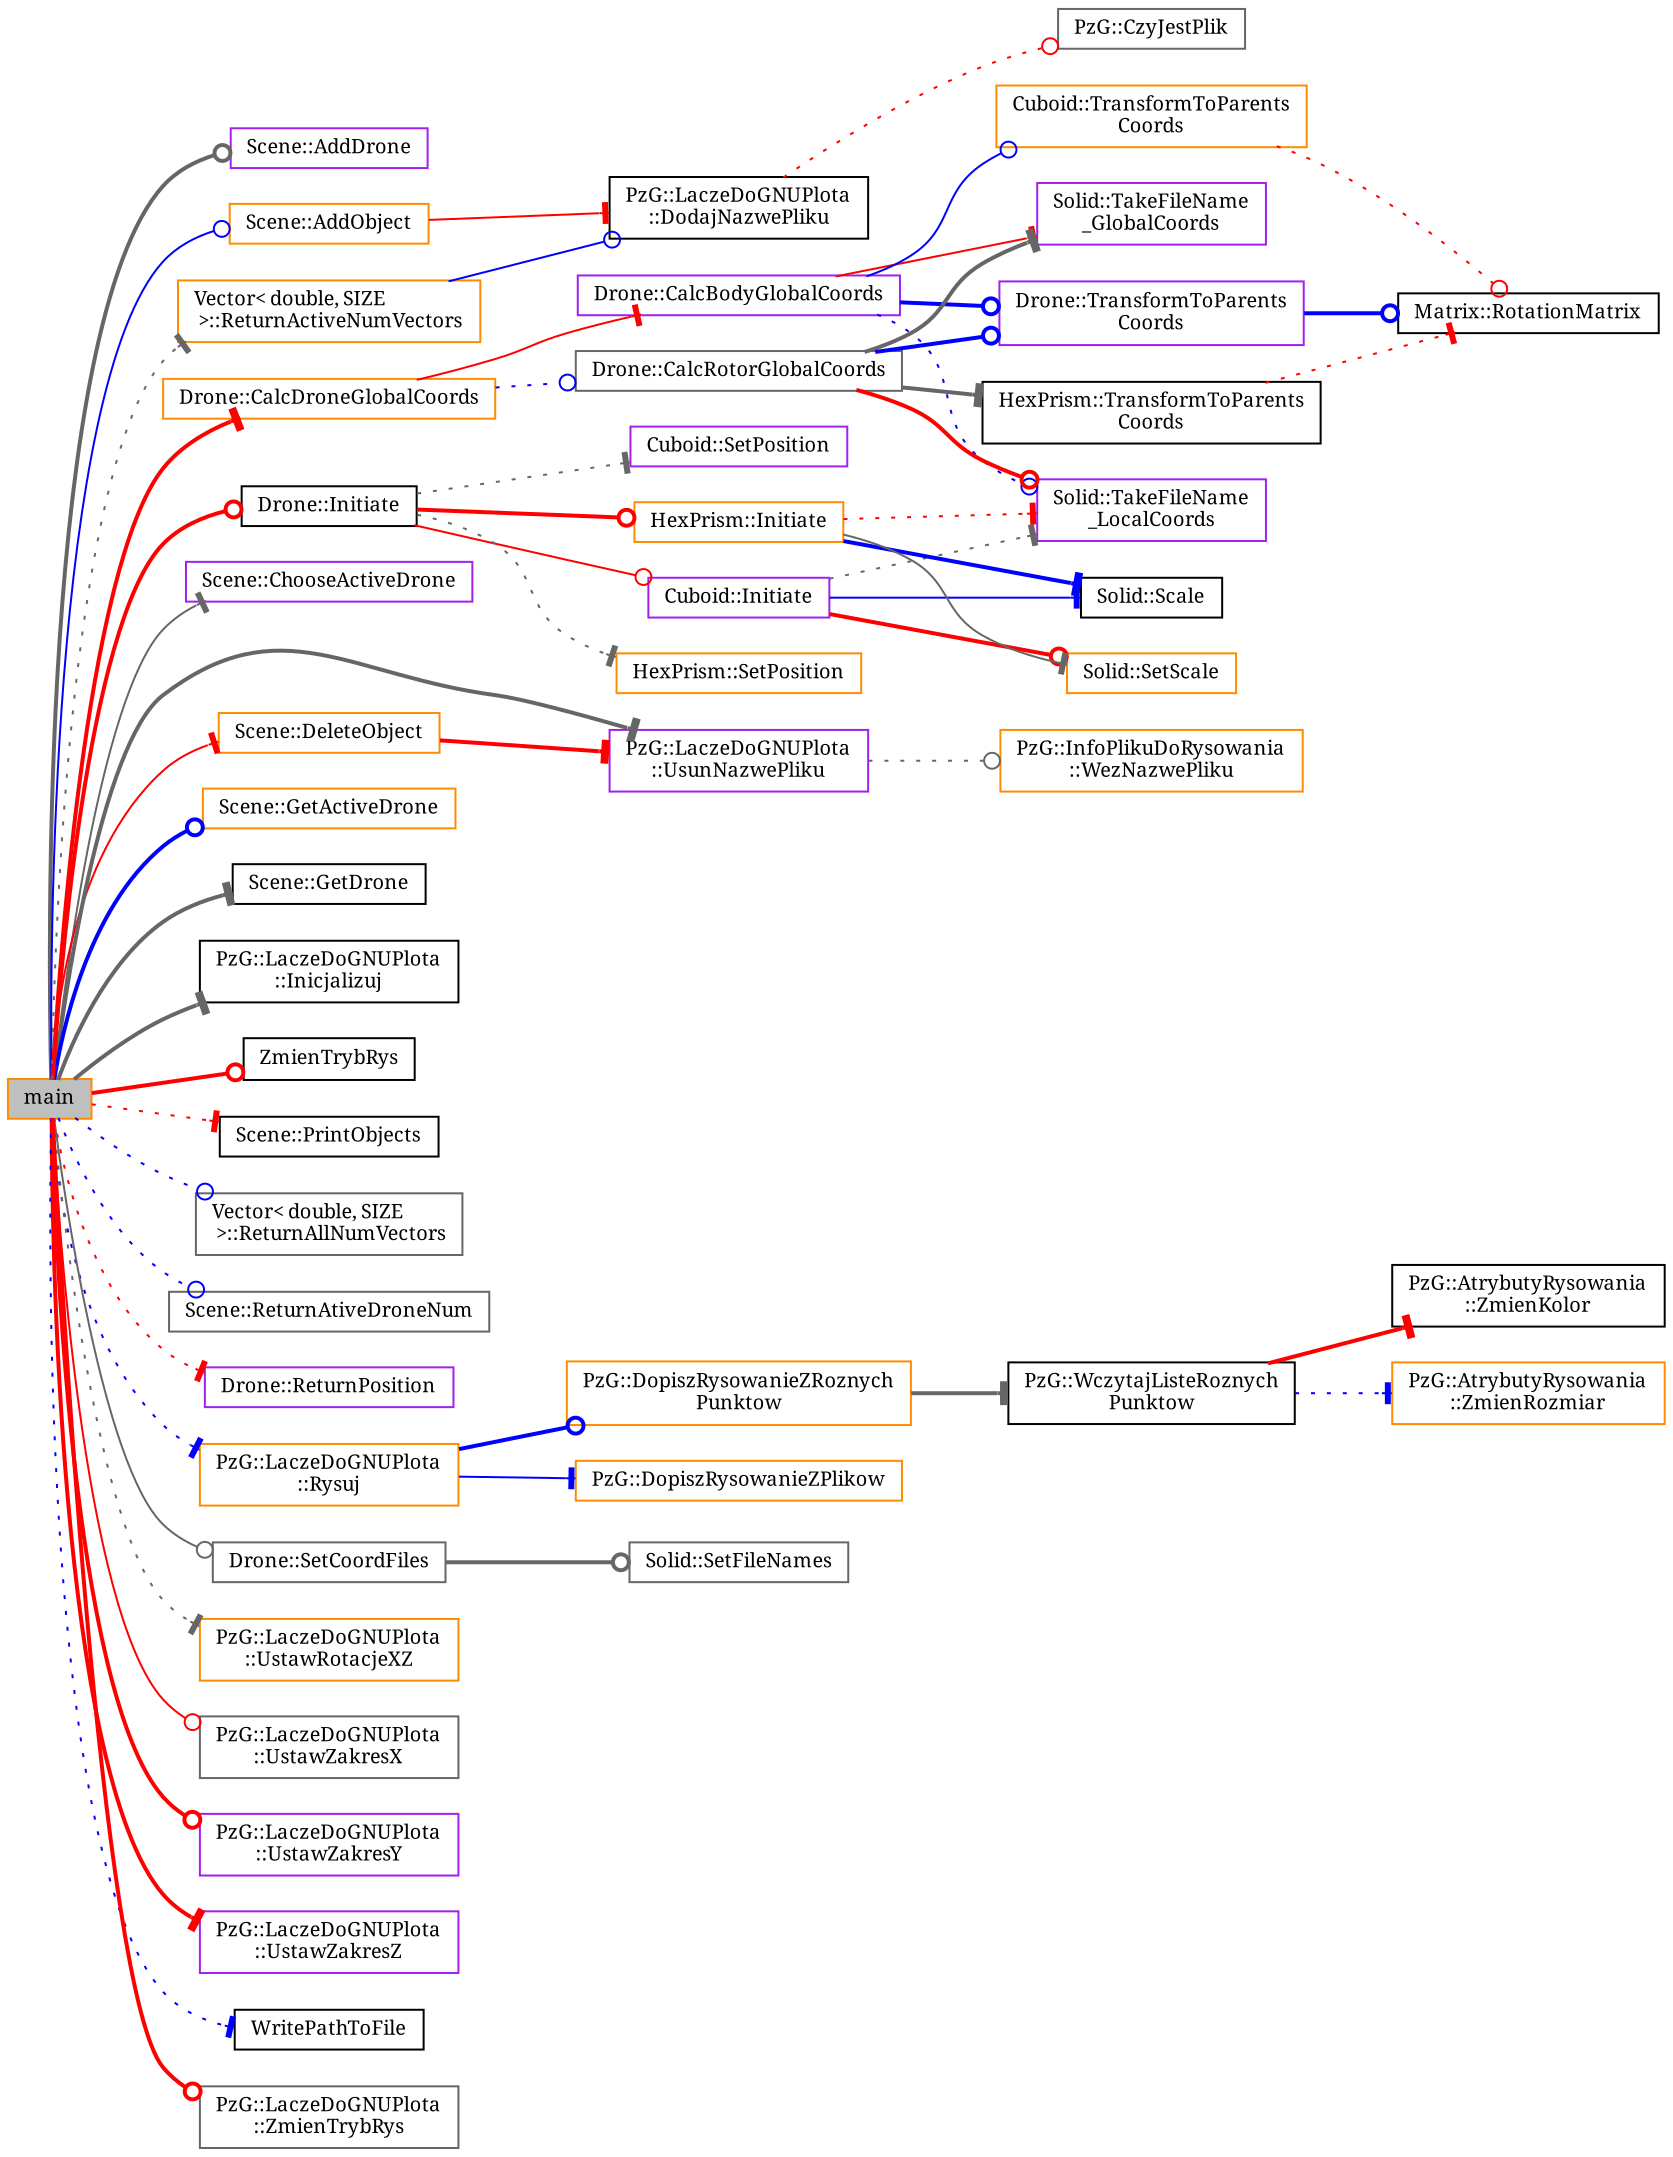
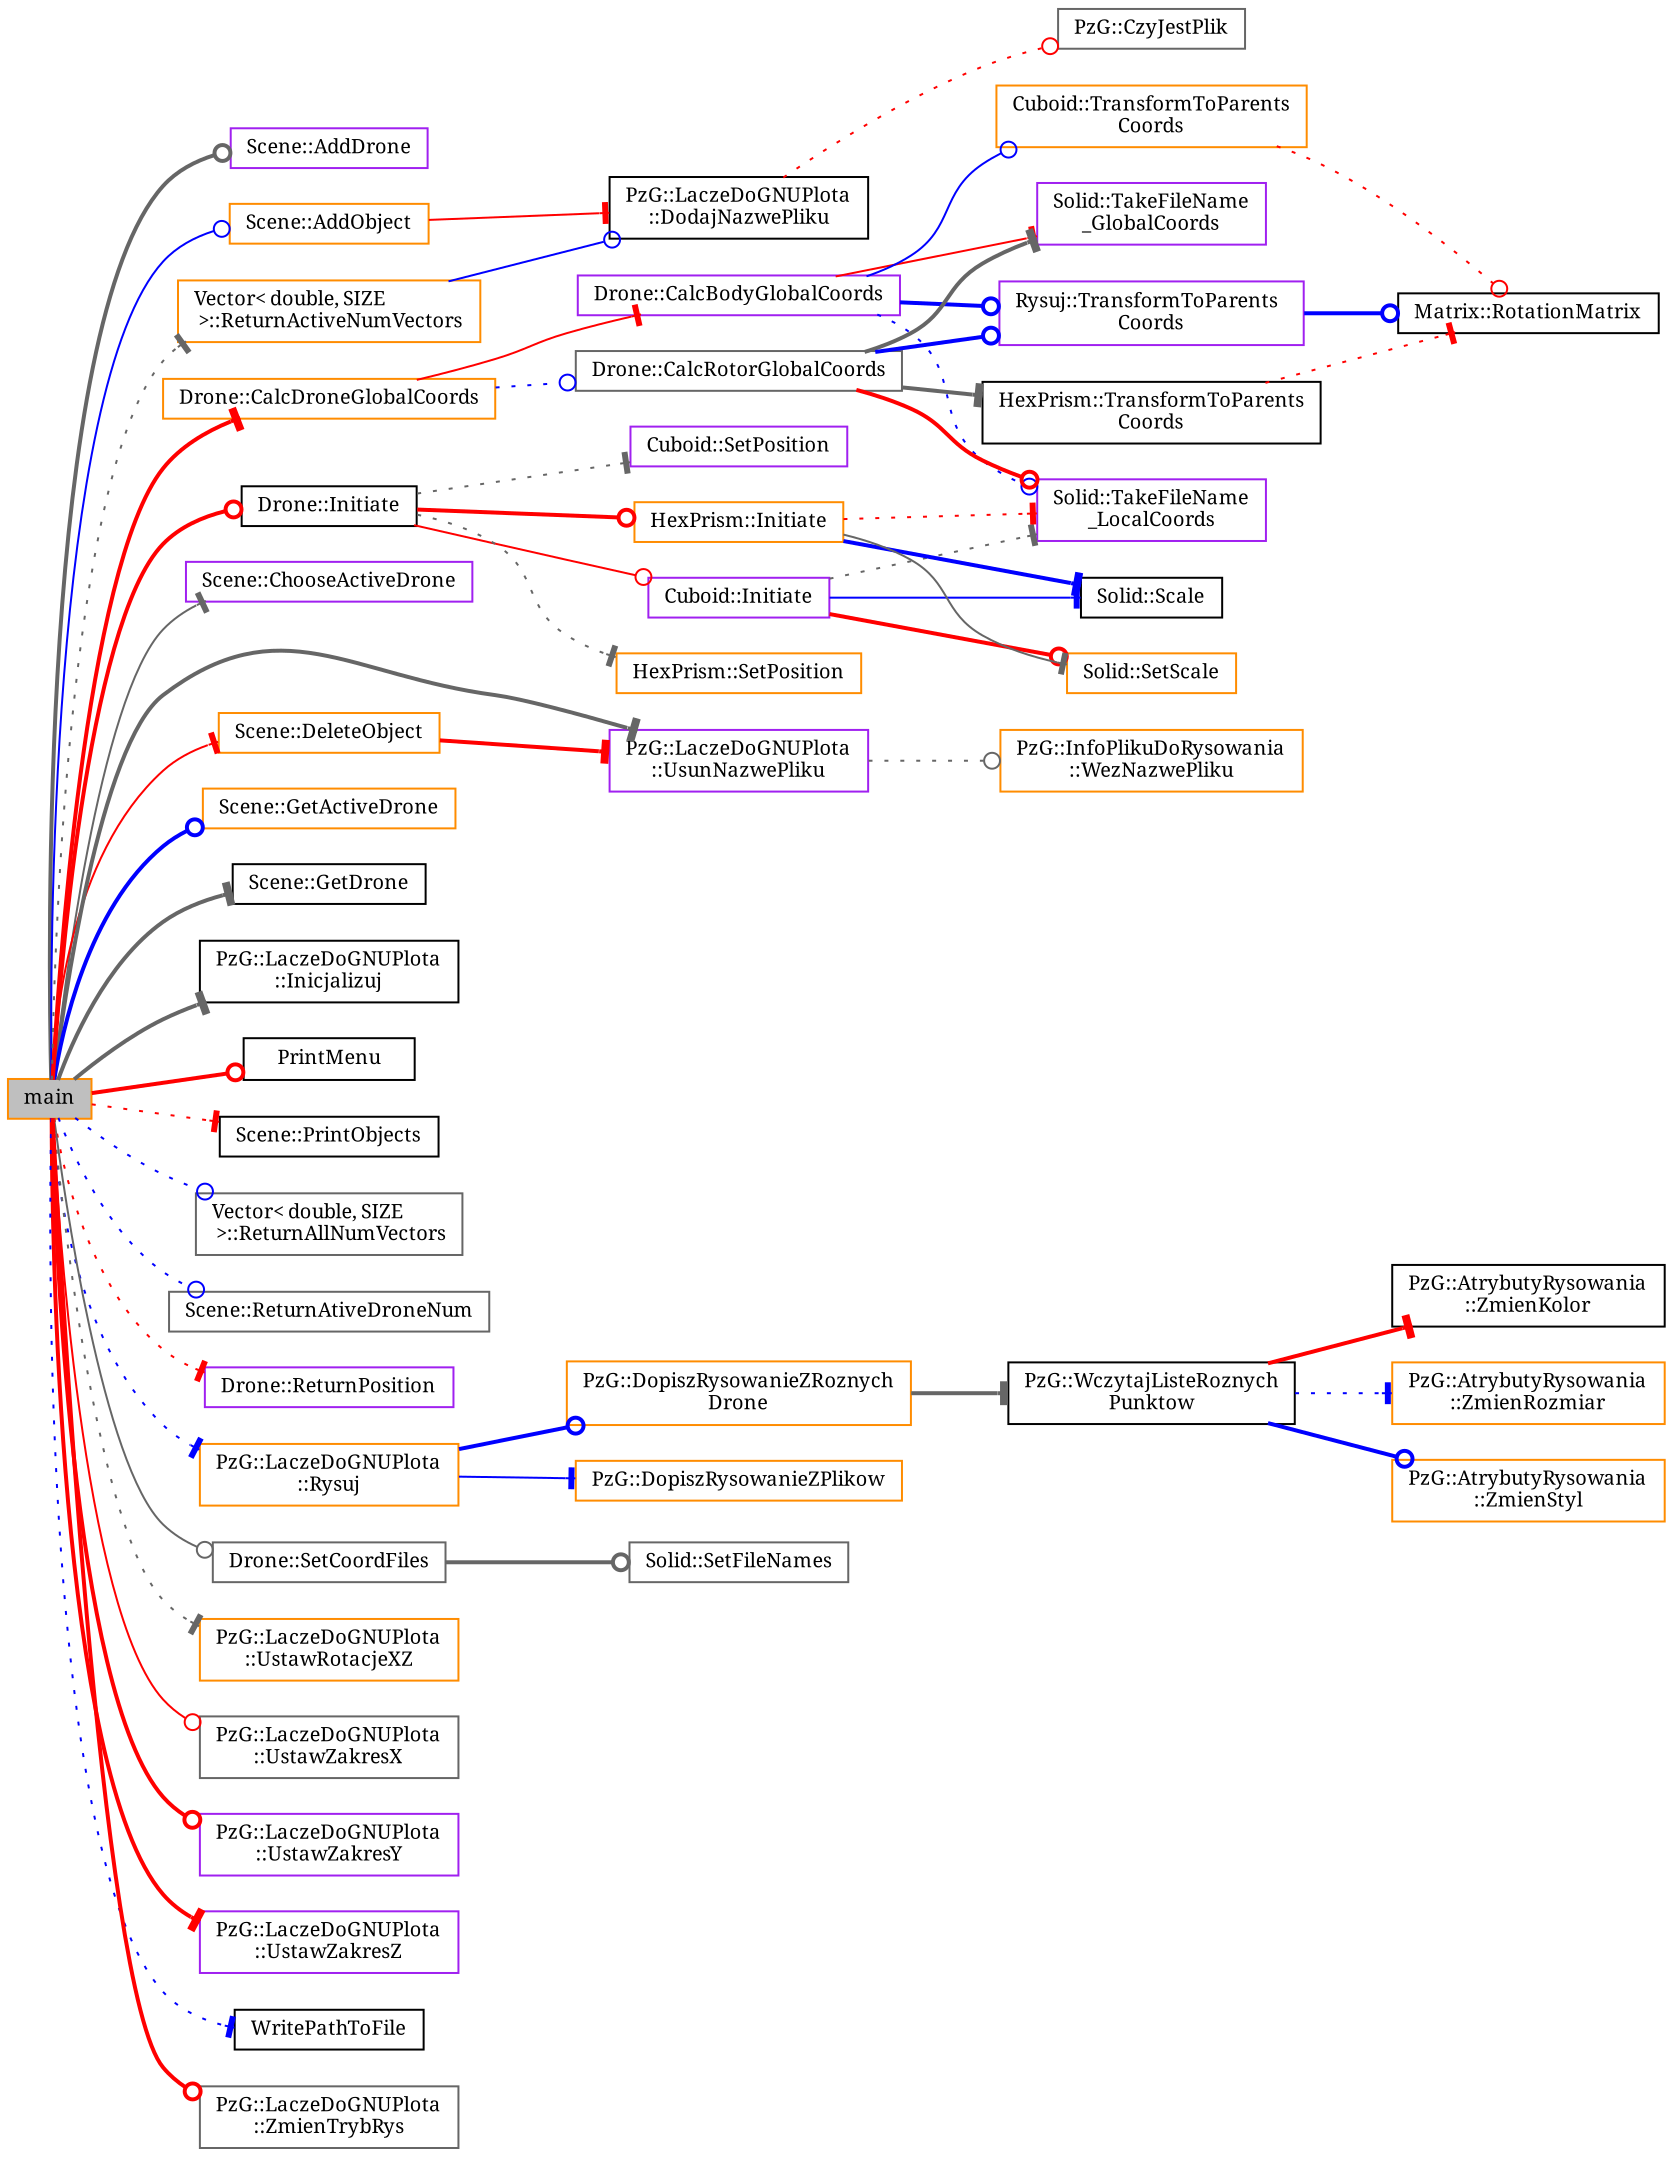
node "Drone::TransformToParents Coords": label "Drone::TransformToParents Coords" -> "Rysuj::TransformToParents Coords"
node "ZmienTrybRys": label "ZmienTrybRys" -> "PrintMenu"
node "PzG::DopiszRysowanieZRoznych Punktow": label "PzG::DopiszRysowanieZRoznych Punktow" -> "PzG::DopiszRysowanieZRoznych Drone"
node "PzG::AtrybutyRysowania ::ZmienStyl": added
